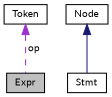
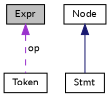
edge "Expr" -> "Token": reversed
